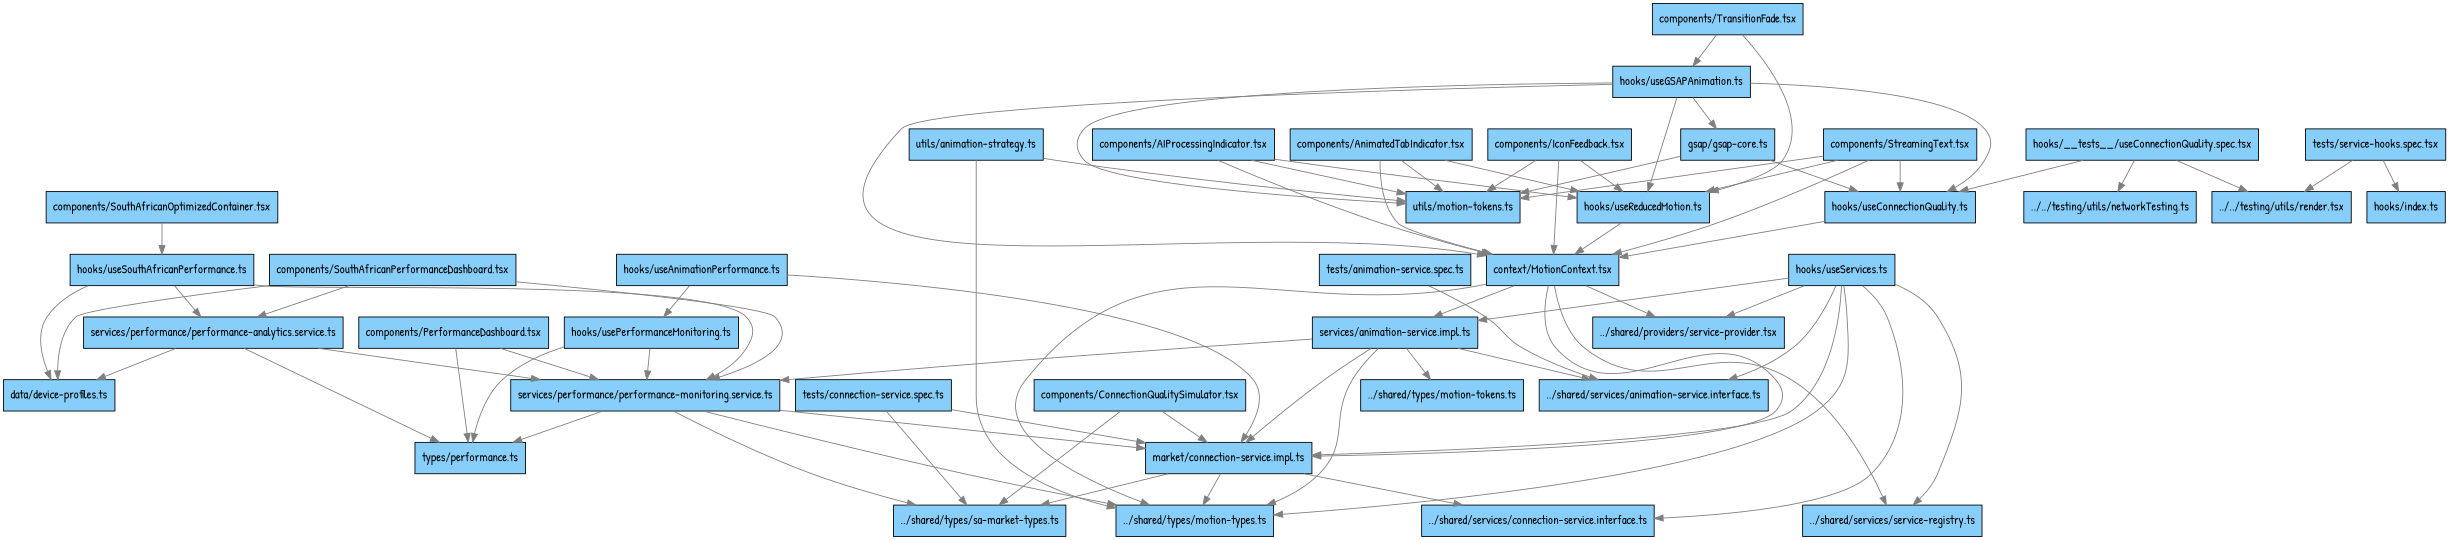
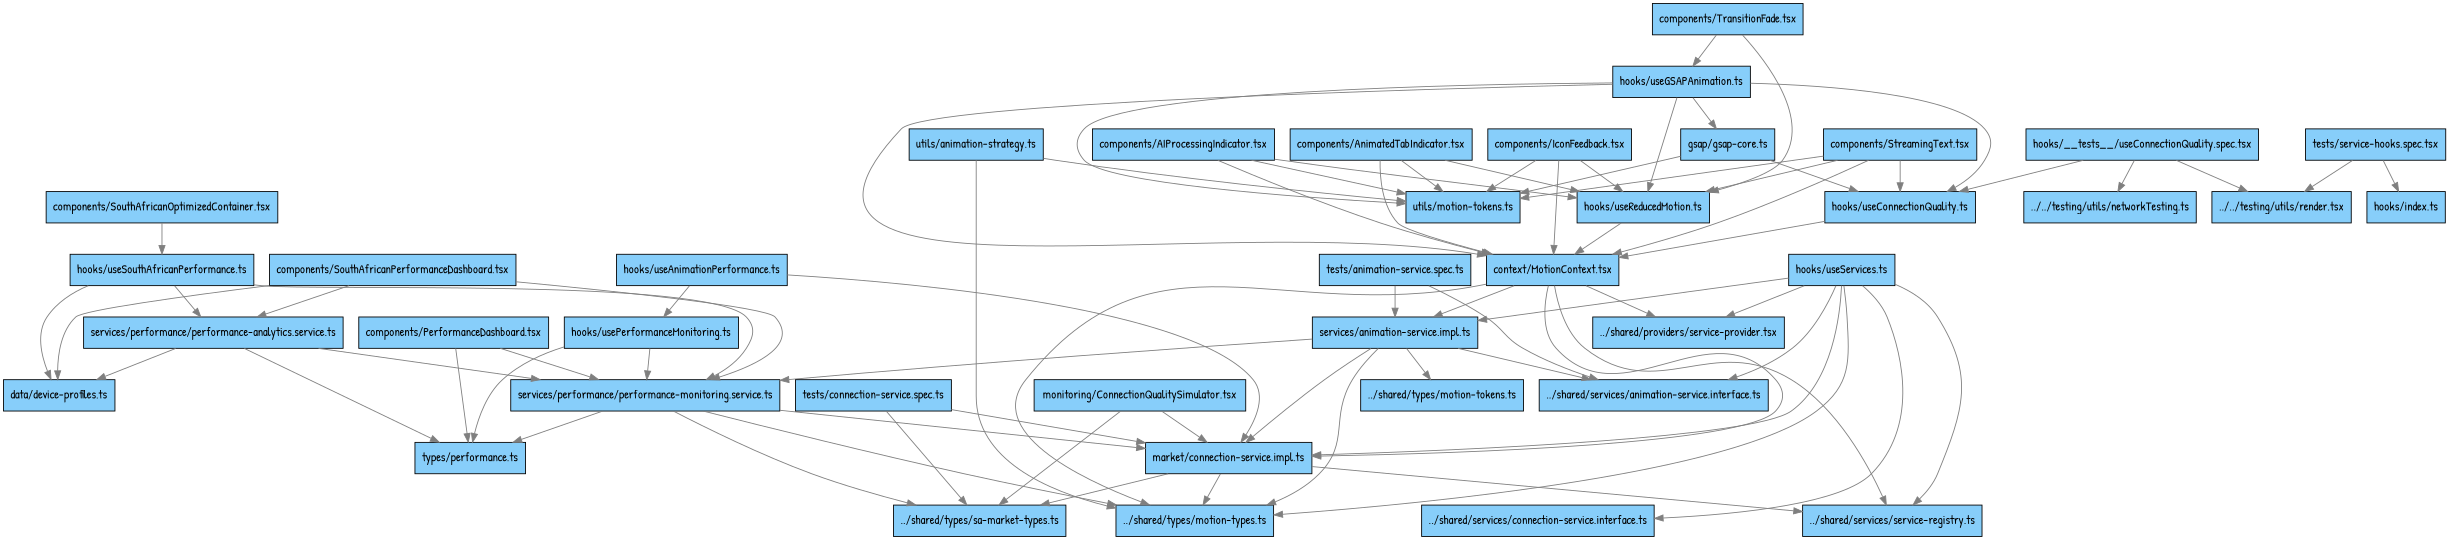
edge "tests/animation-service.spec.ts" -> "services/animation-service.impl.ts": added
node "components/ConnectionQualitySimulator.tsx": label "components/ConnectionQualitySimulator.tsx" -> "monitoring/ConnectionQualitySimulator.tsx"
edge "market/connection-service.impl.ts" -> "../shared/services/connection-service.interface.ts": now "market/connection-service.impl.ts" -> "../shared/services/service-registry.ts"
